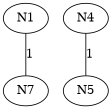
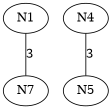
edge "N1" -- "N7": label "1" -> "3"
edge "N4" -- "N5": label "1" -> "3"
